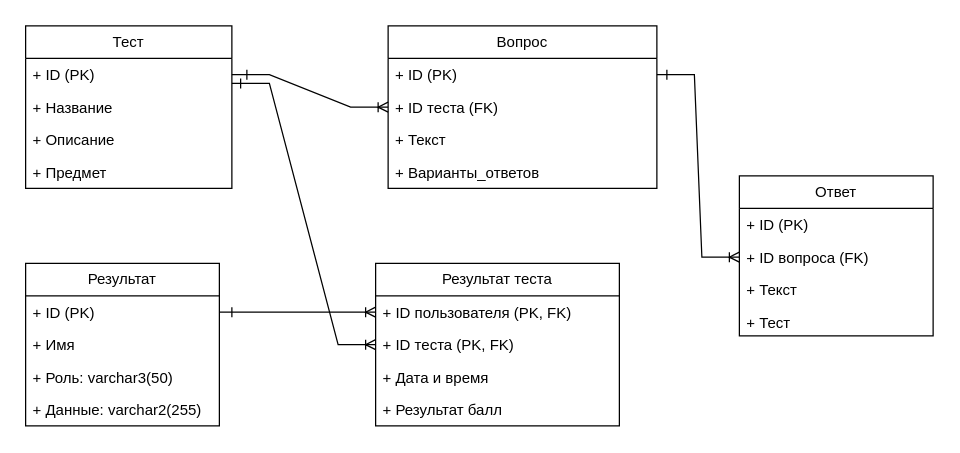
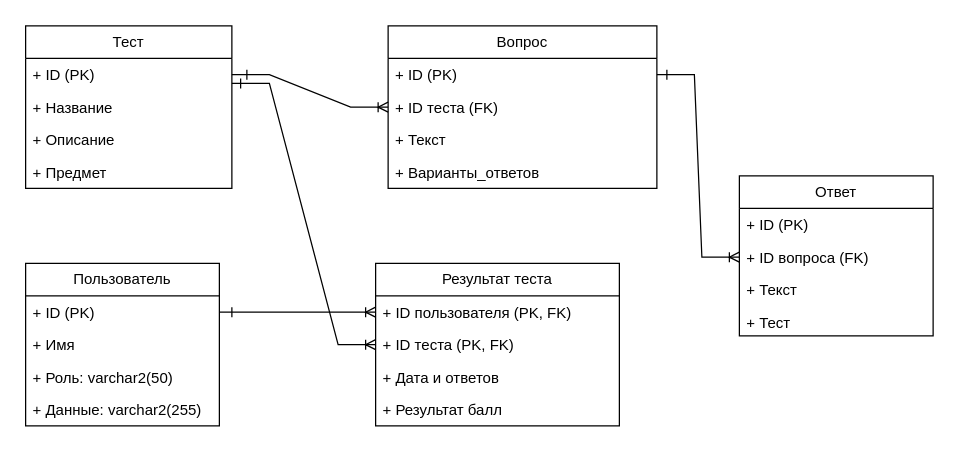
node "Результат": label "Результат" -> "Пользователь"
node "+ Роль: varchar3(50)": label "+ Роль: varchar3(50)" -> "+ Роль: varchar2(50)"
node "+ Дата и время": label "+ Дата и время" -> "+ Дата и ответов"
